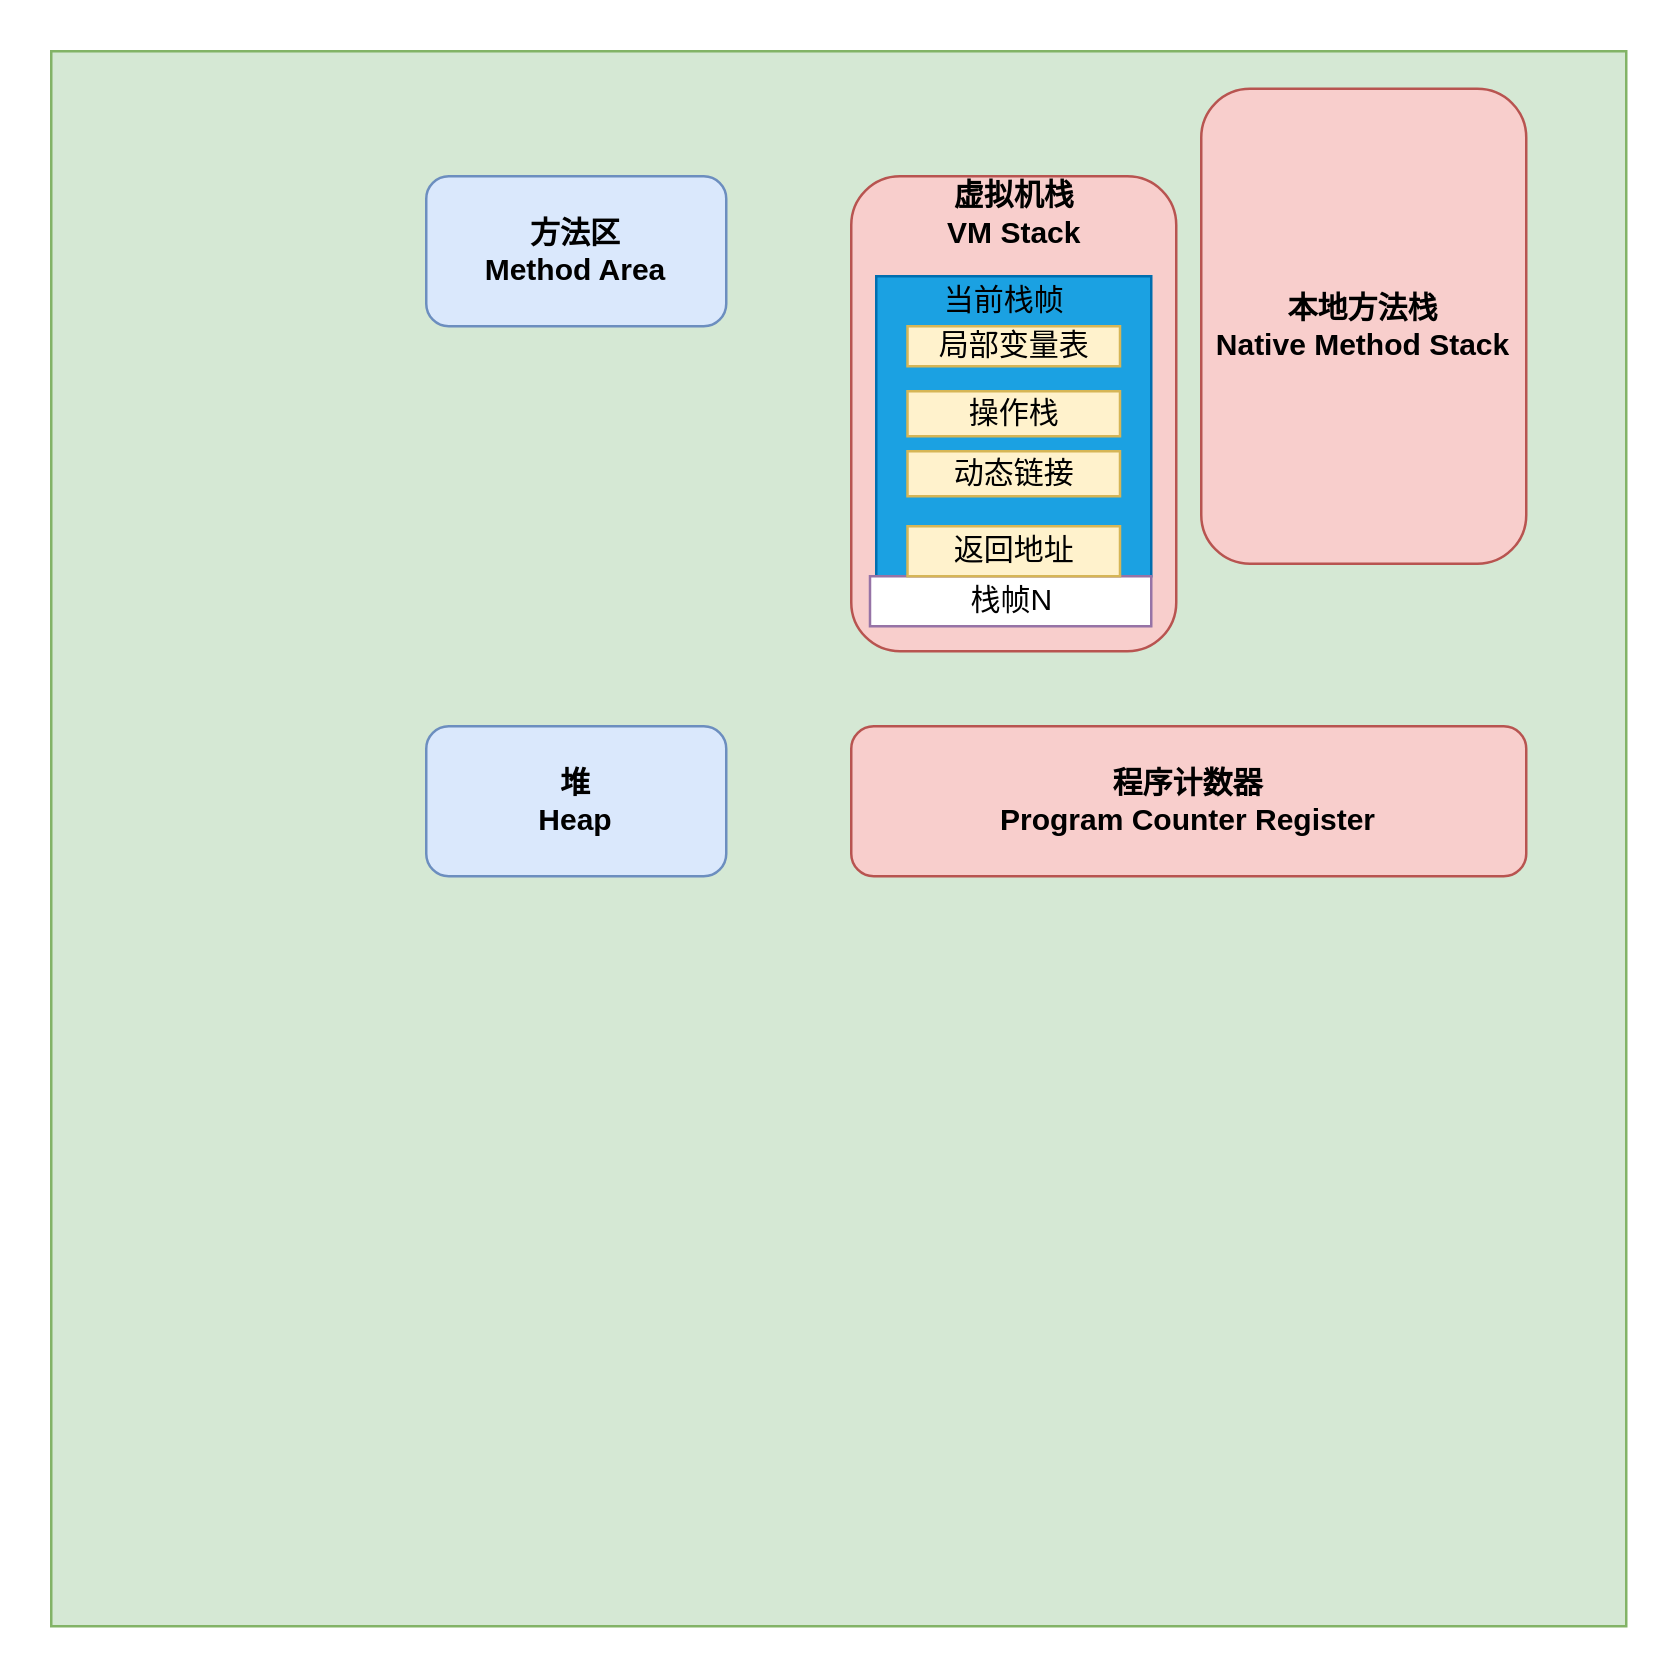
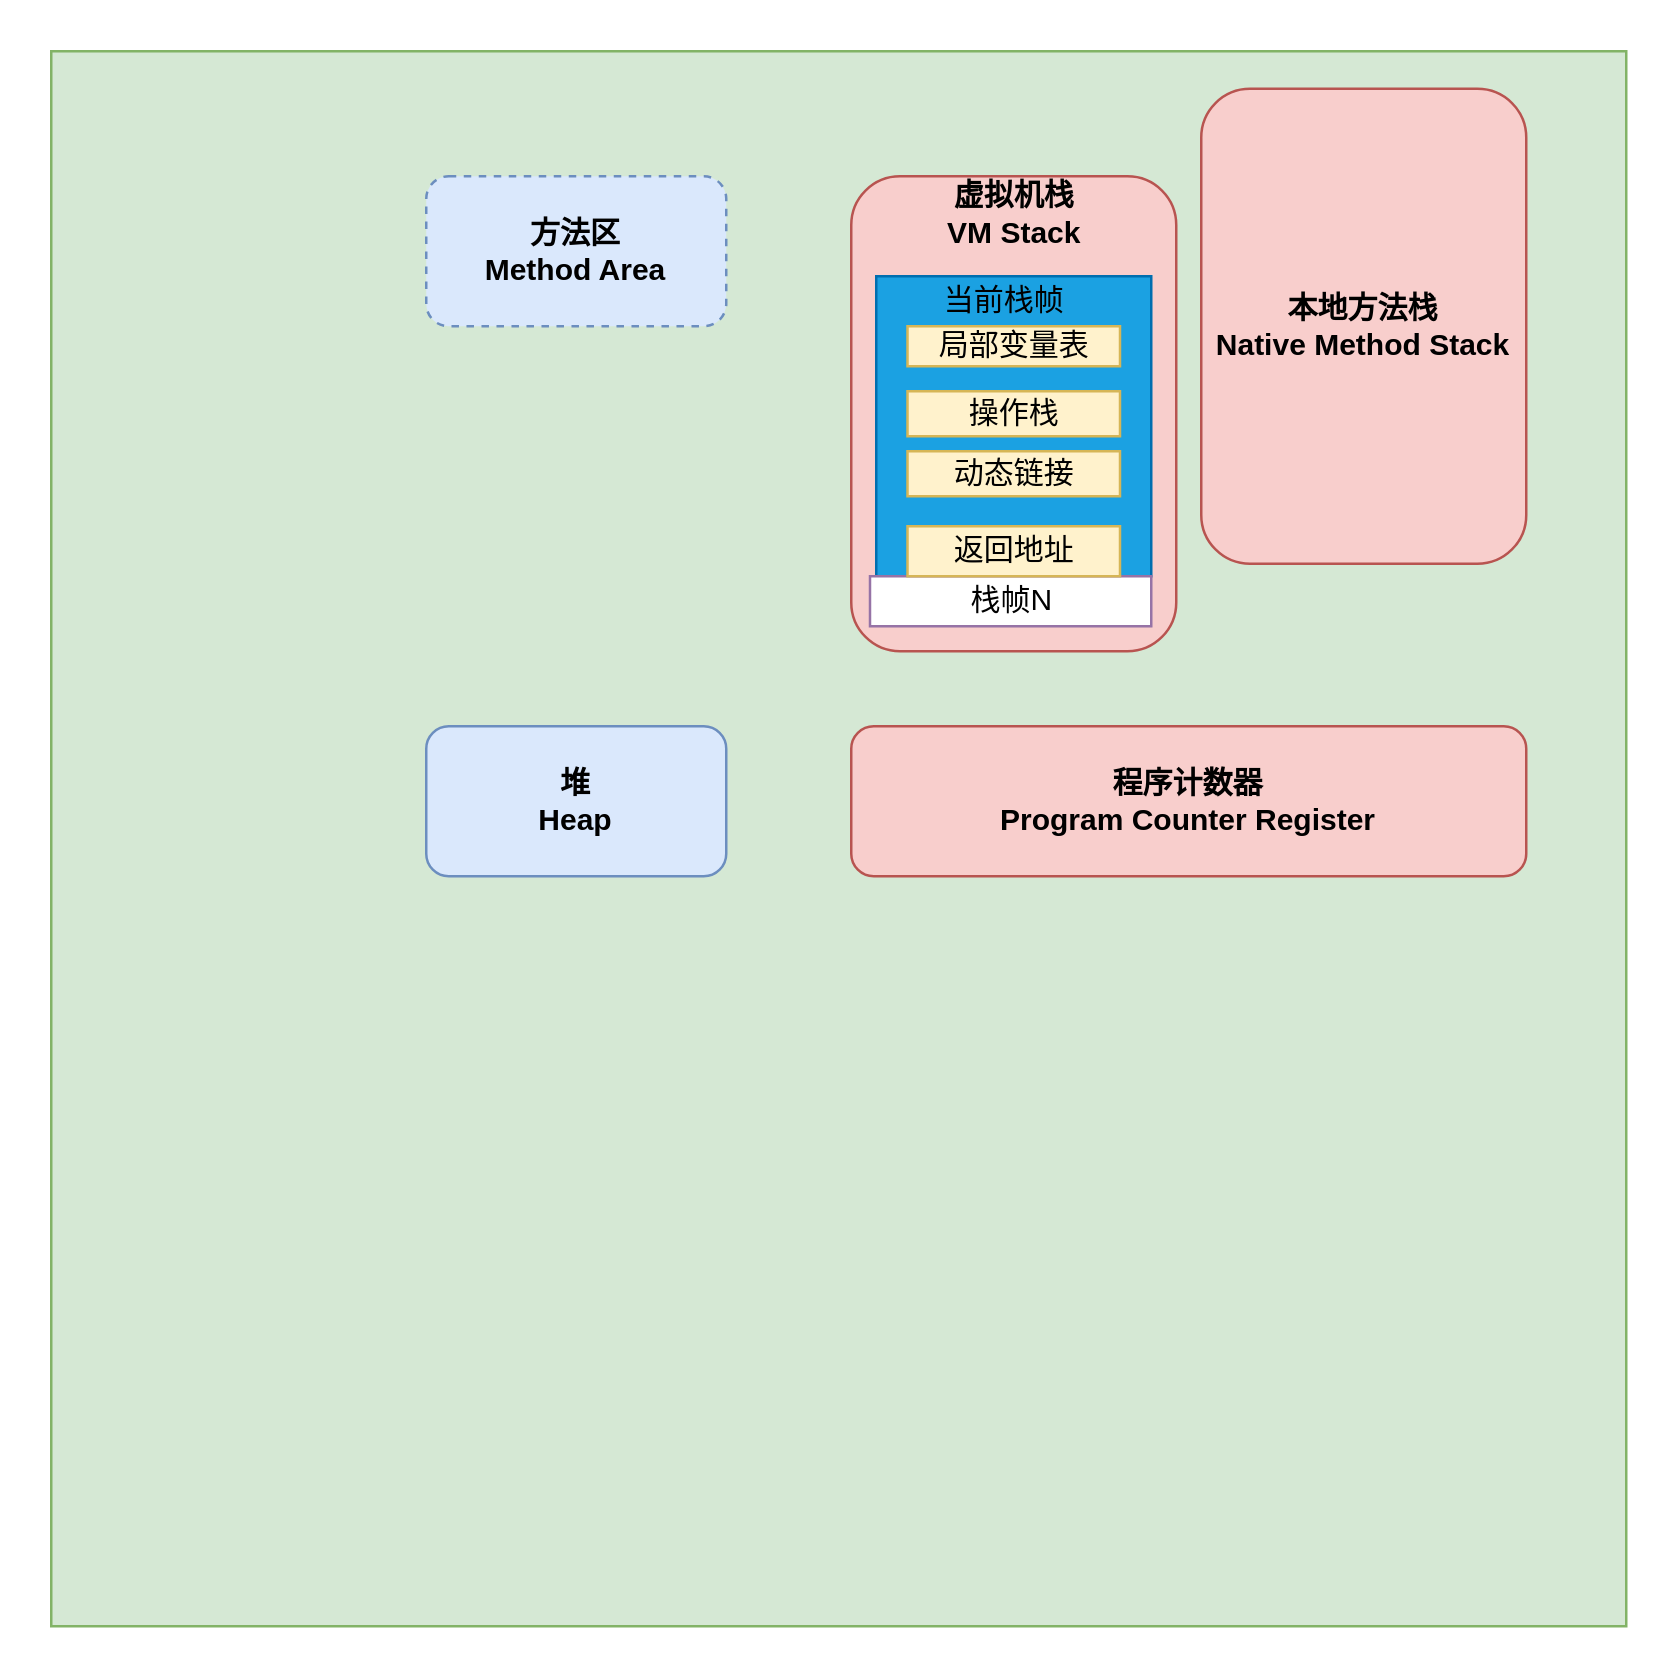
node "方法区 Method Area": style solid -> dashed
